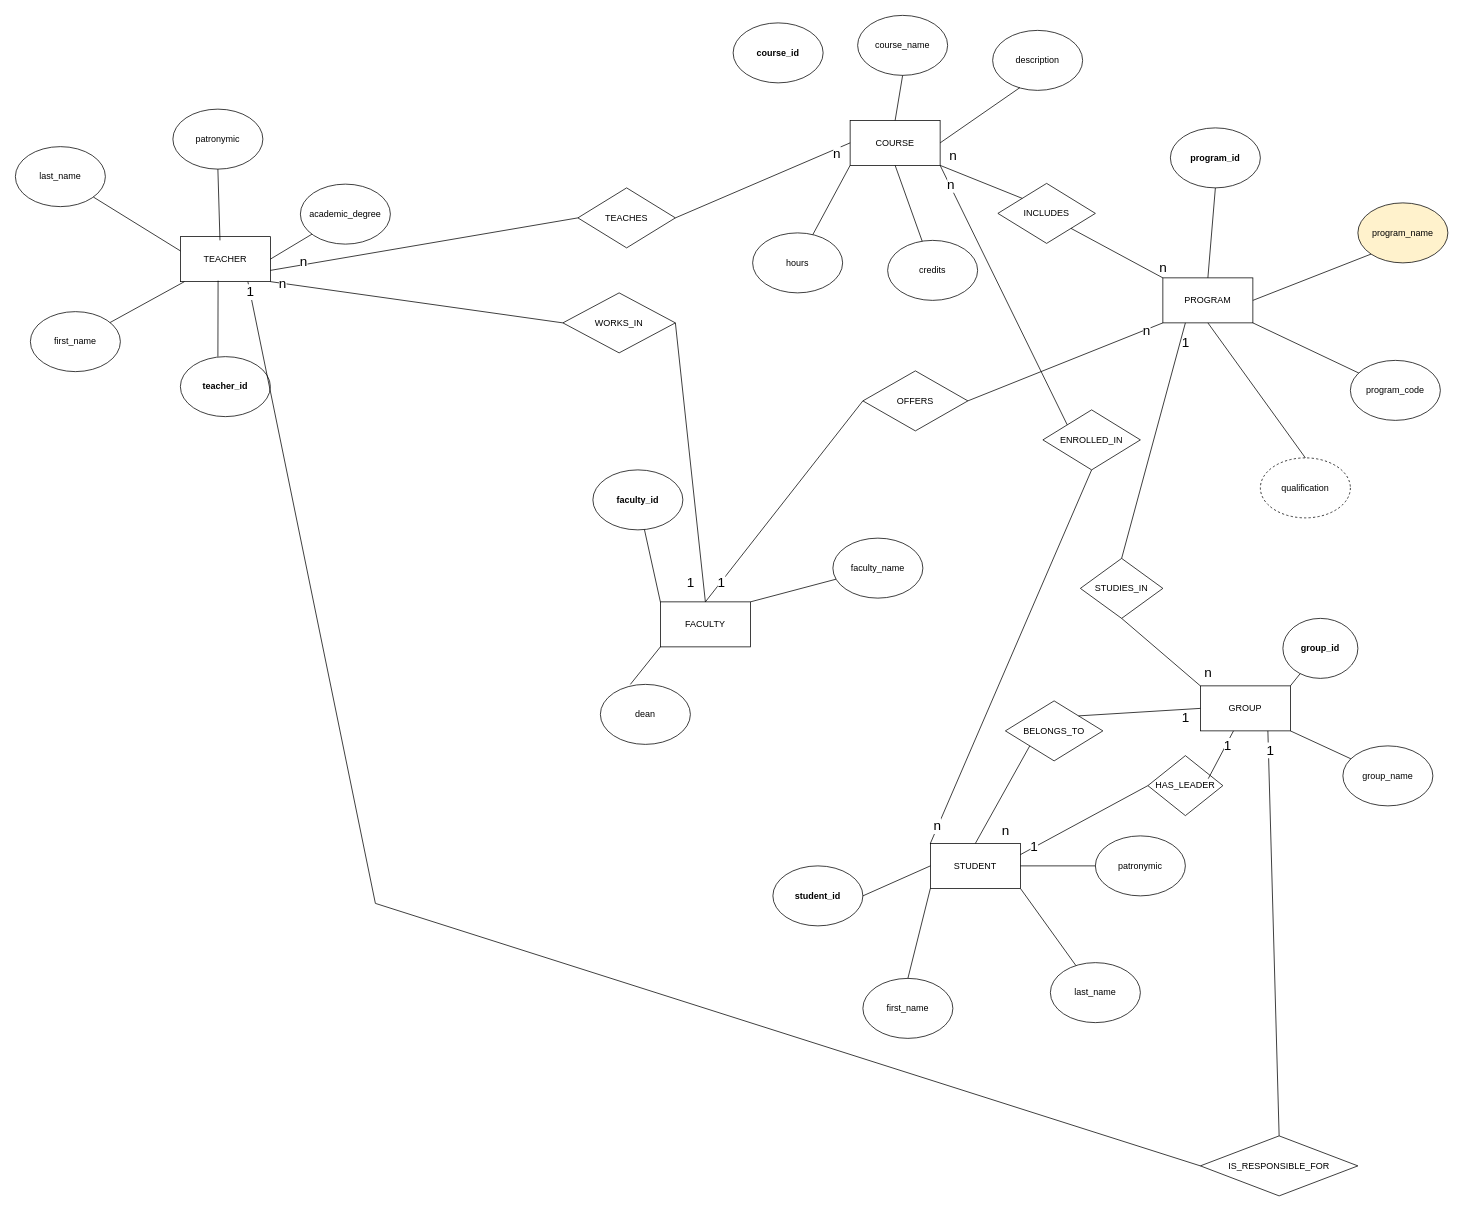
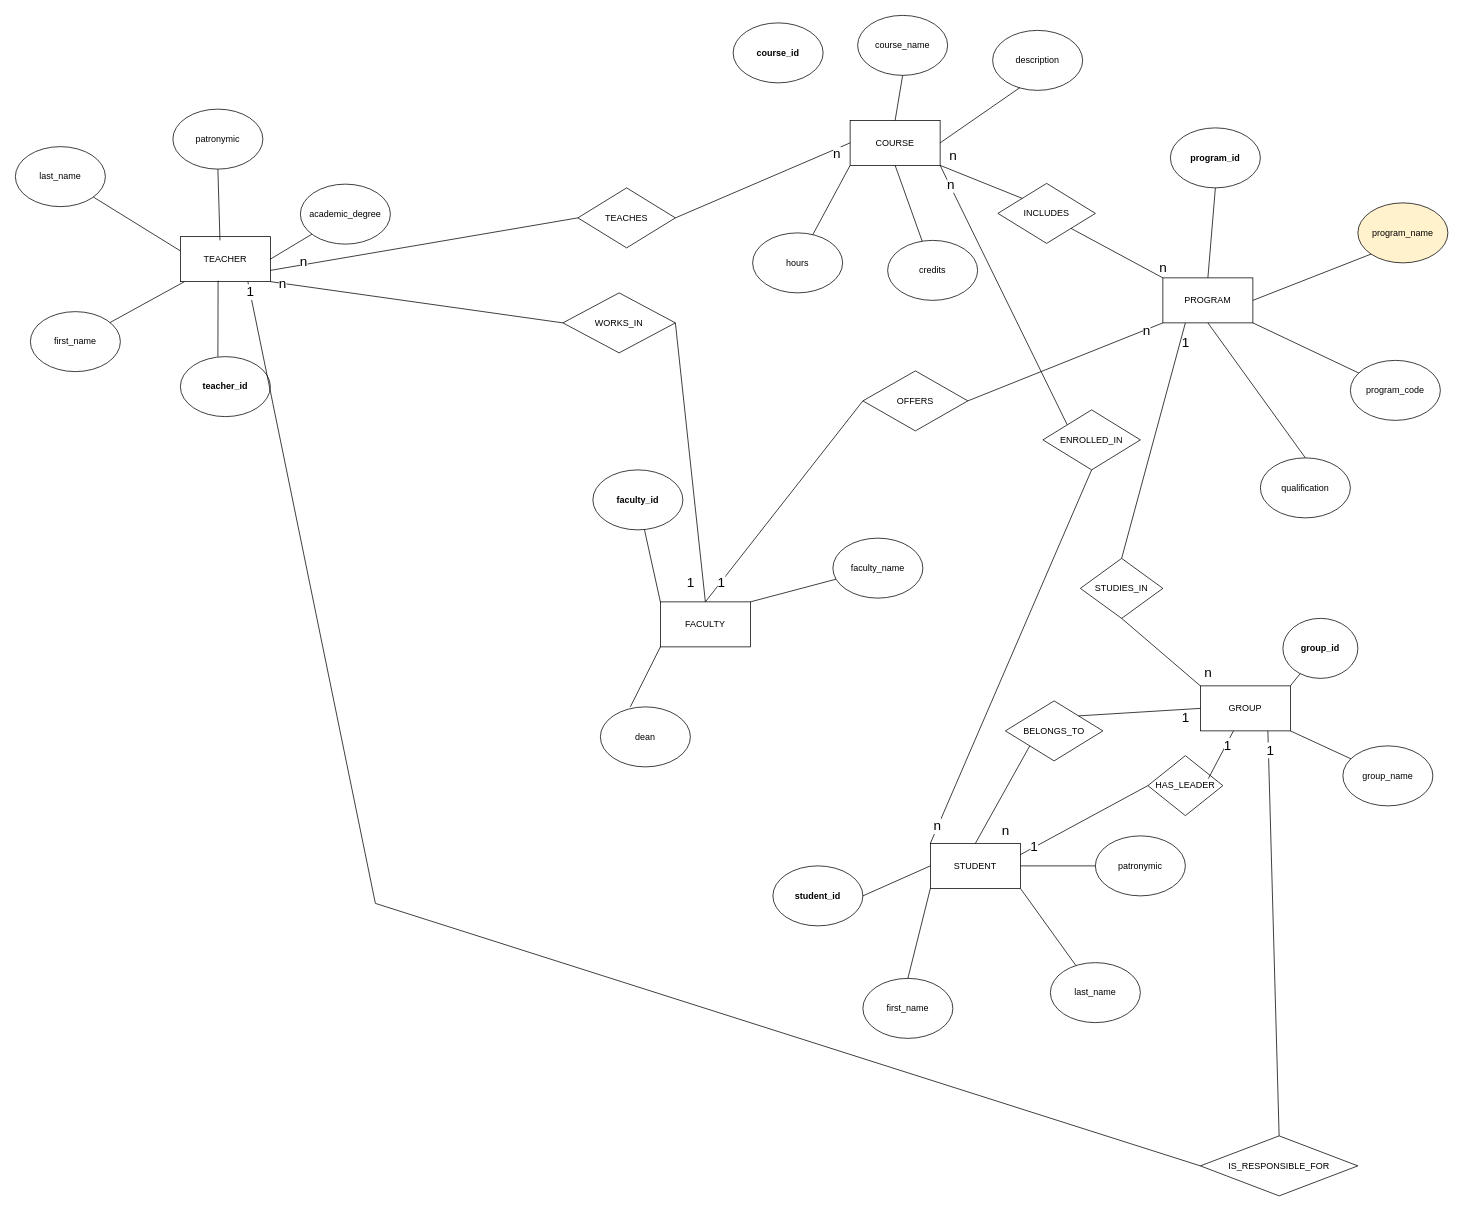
node "qualification": style dashed -> solid
node "dean": moved (645, 714) -> (645, 737)
